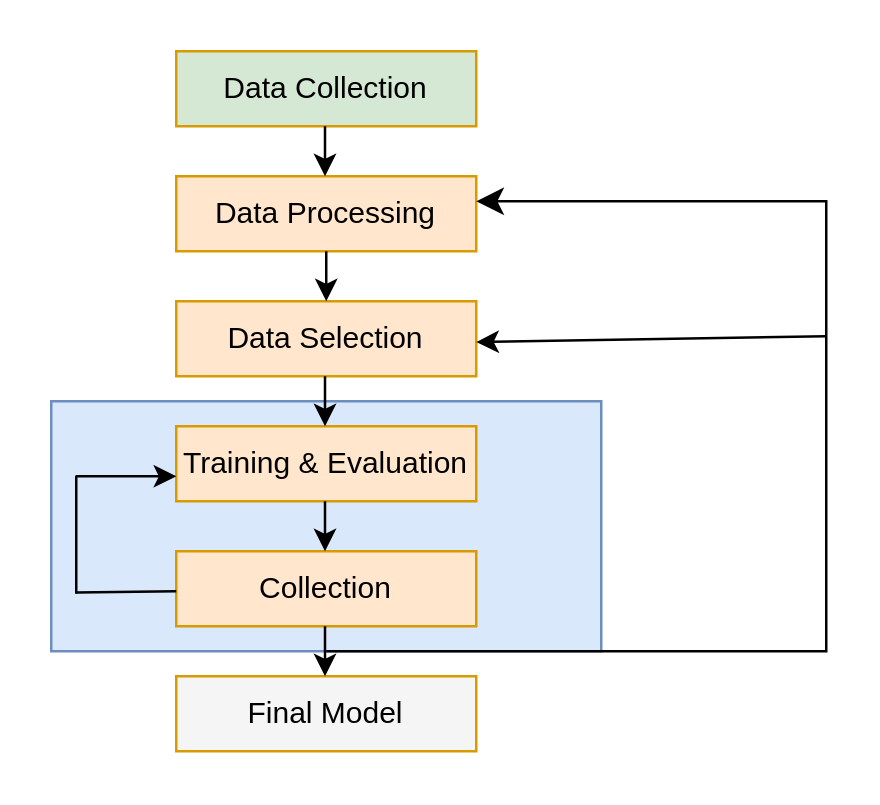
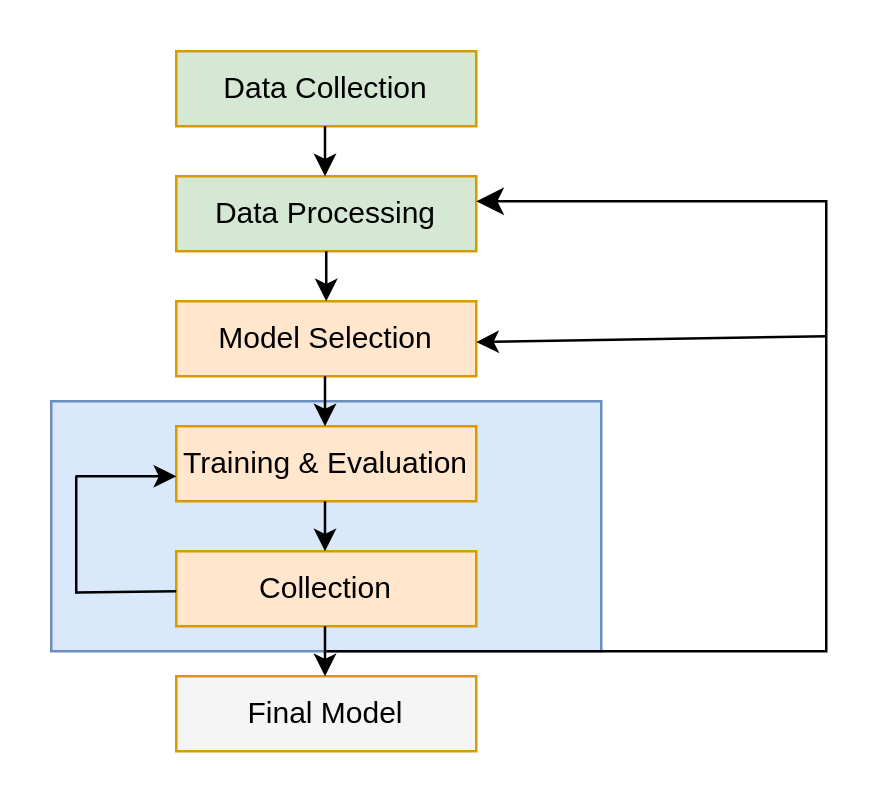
node "Data Processing": fillcolor #ffe6cc -> #d5e8d4
node "Data Selection": label "Data Selection" -> "Model Selection"
